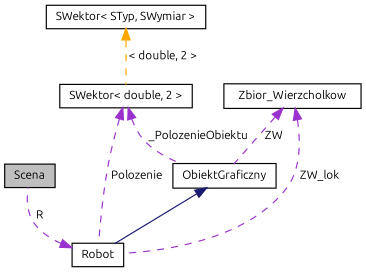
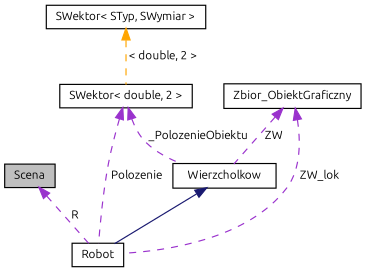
node "Zbior_Wierzcholkow": label "Zbior_Wierzcholkow" -> "Zbior_ObiektGraficzny"
node "ObiektGraficzny": label "ObiektGraficzny" -> "Wierzcholkow"
edge "Scena" -> "Robot": reversed
